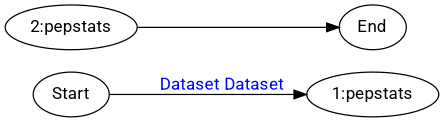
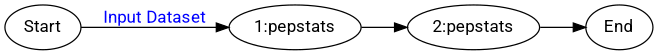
edge "1:pepstats" -> "2:pepstats": added
edge "Start" -> "1:pepstats": label "Dataset Dataset" -> "Input Dataset"
